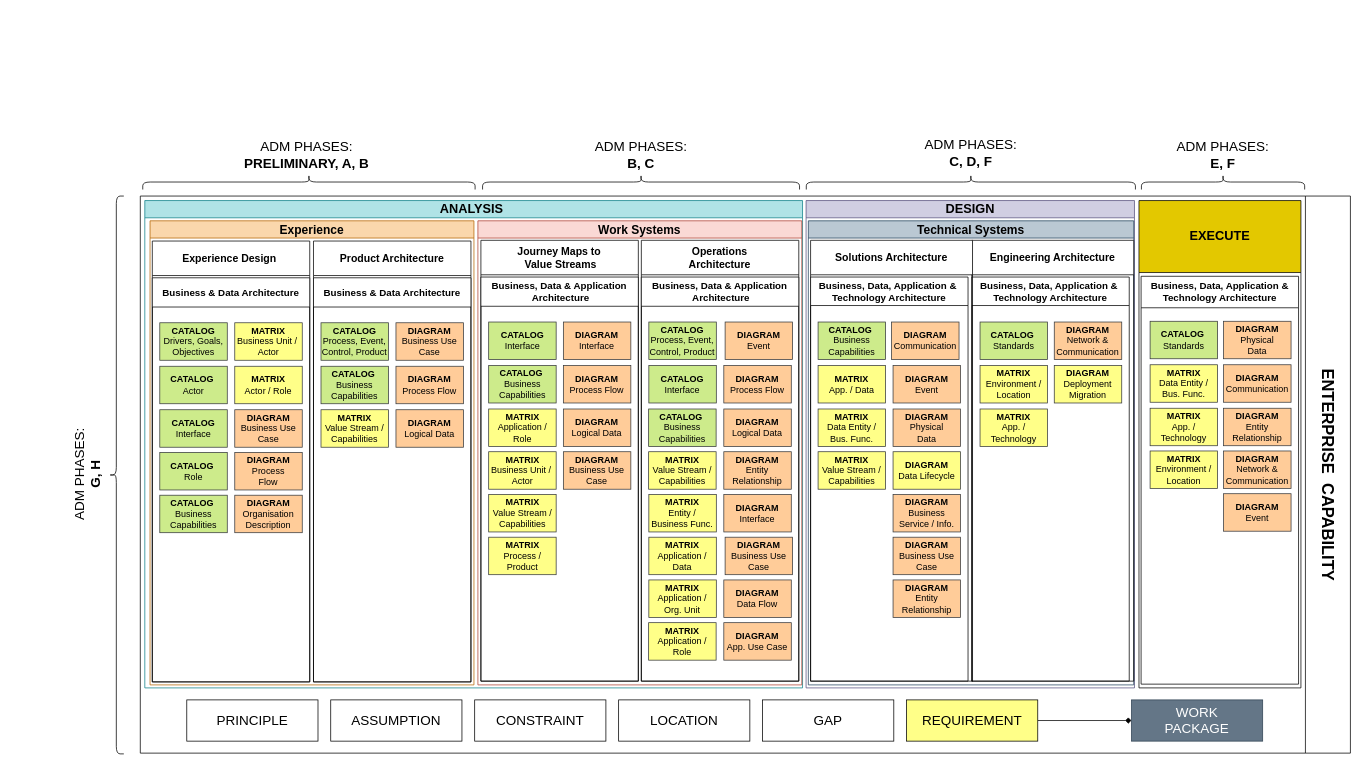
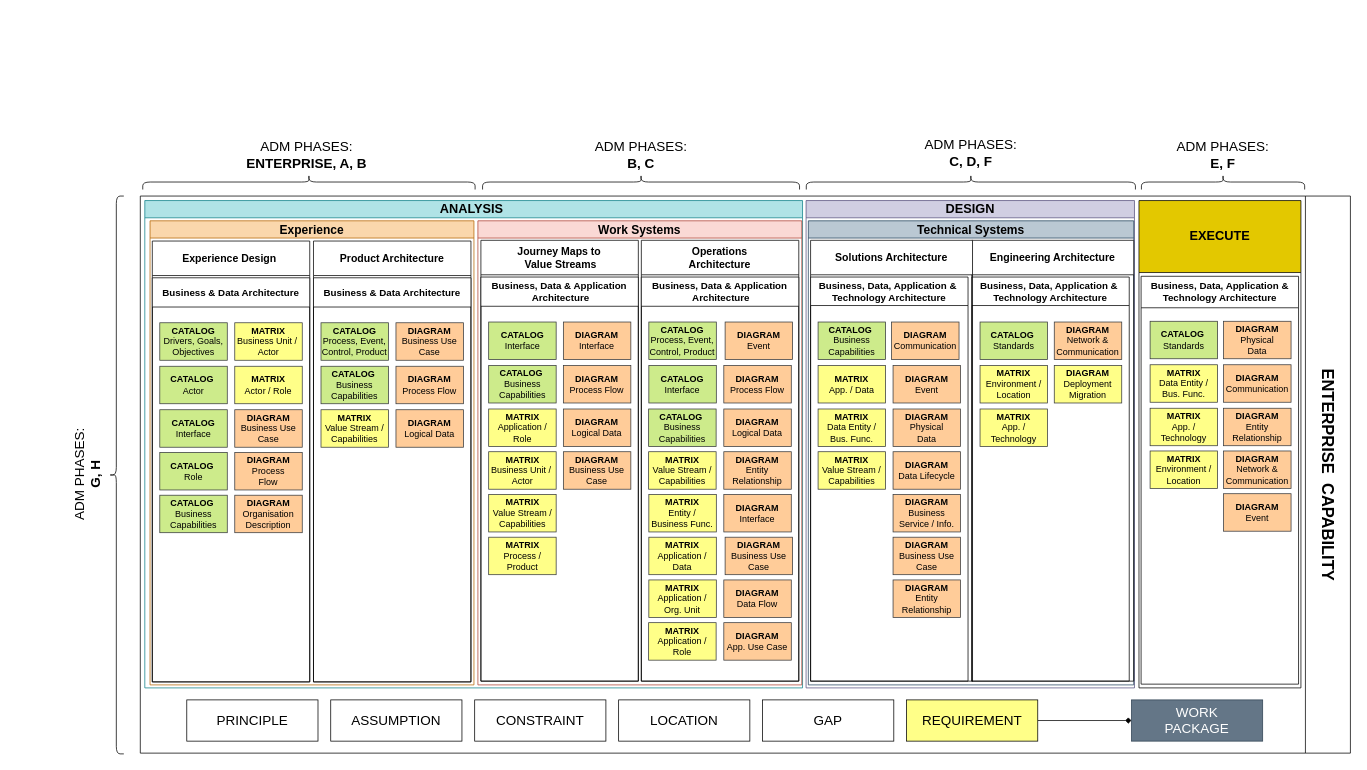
node "ADM PHASES: PRELIMINARY, A, B": label "ADM PHASES: PRELIMINARY, A, B" -> "ADM PHASES: ENTERPRISE, A, B"
node "DIAGRAM Data Lifecycle": fillcolor #ffff88 -> #ffcc99
